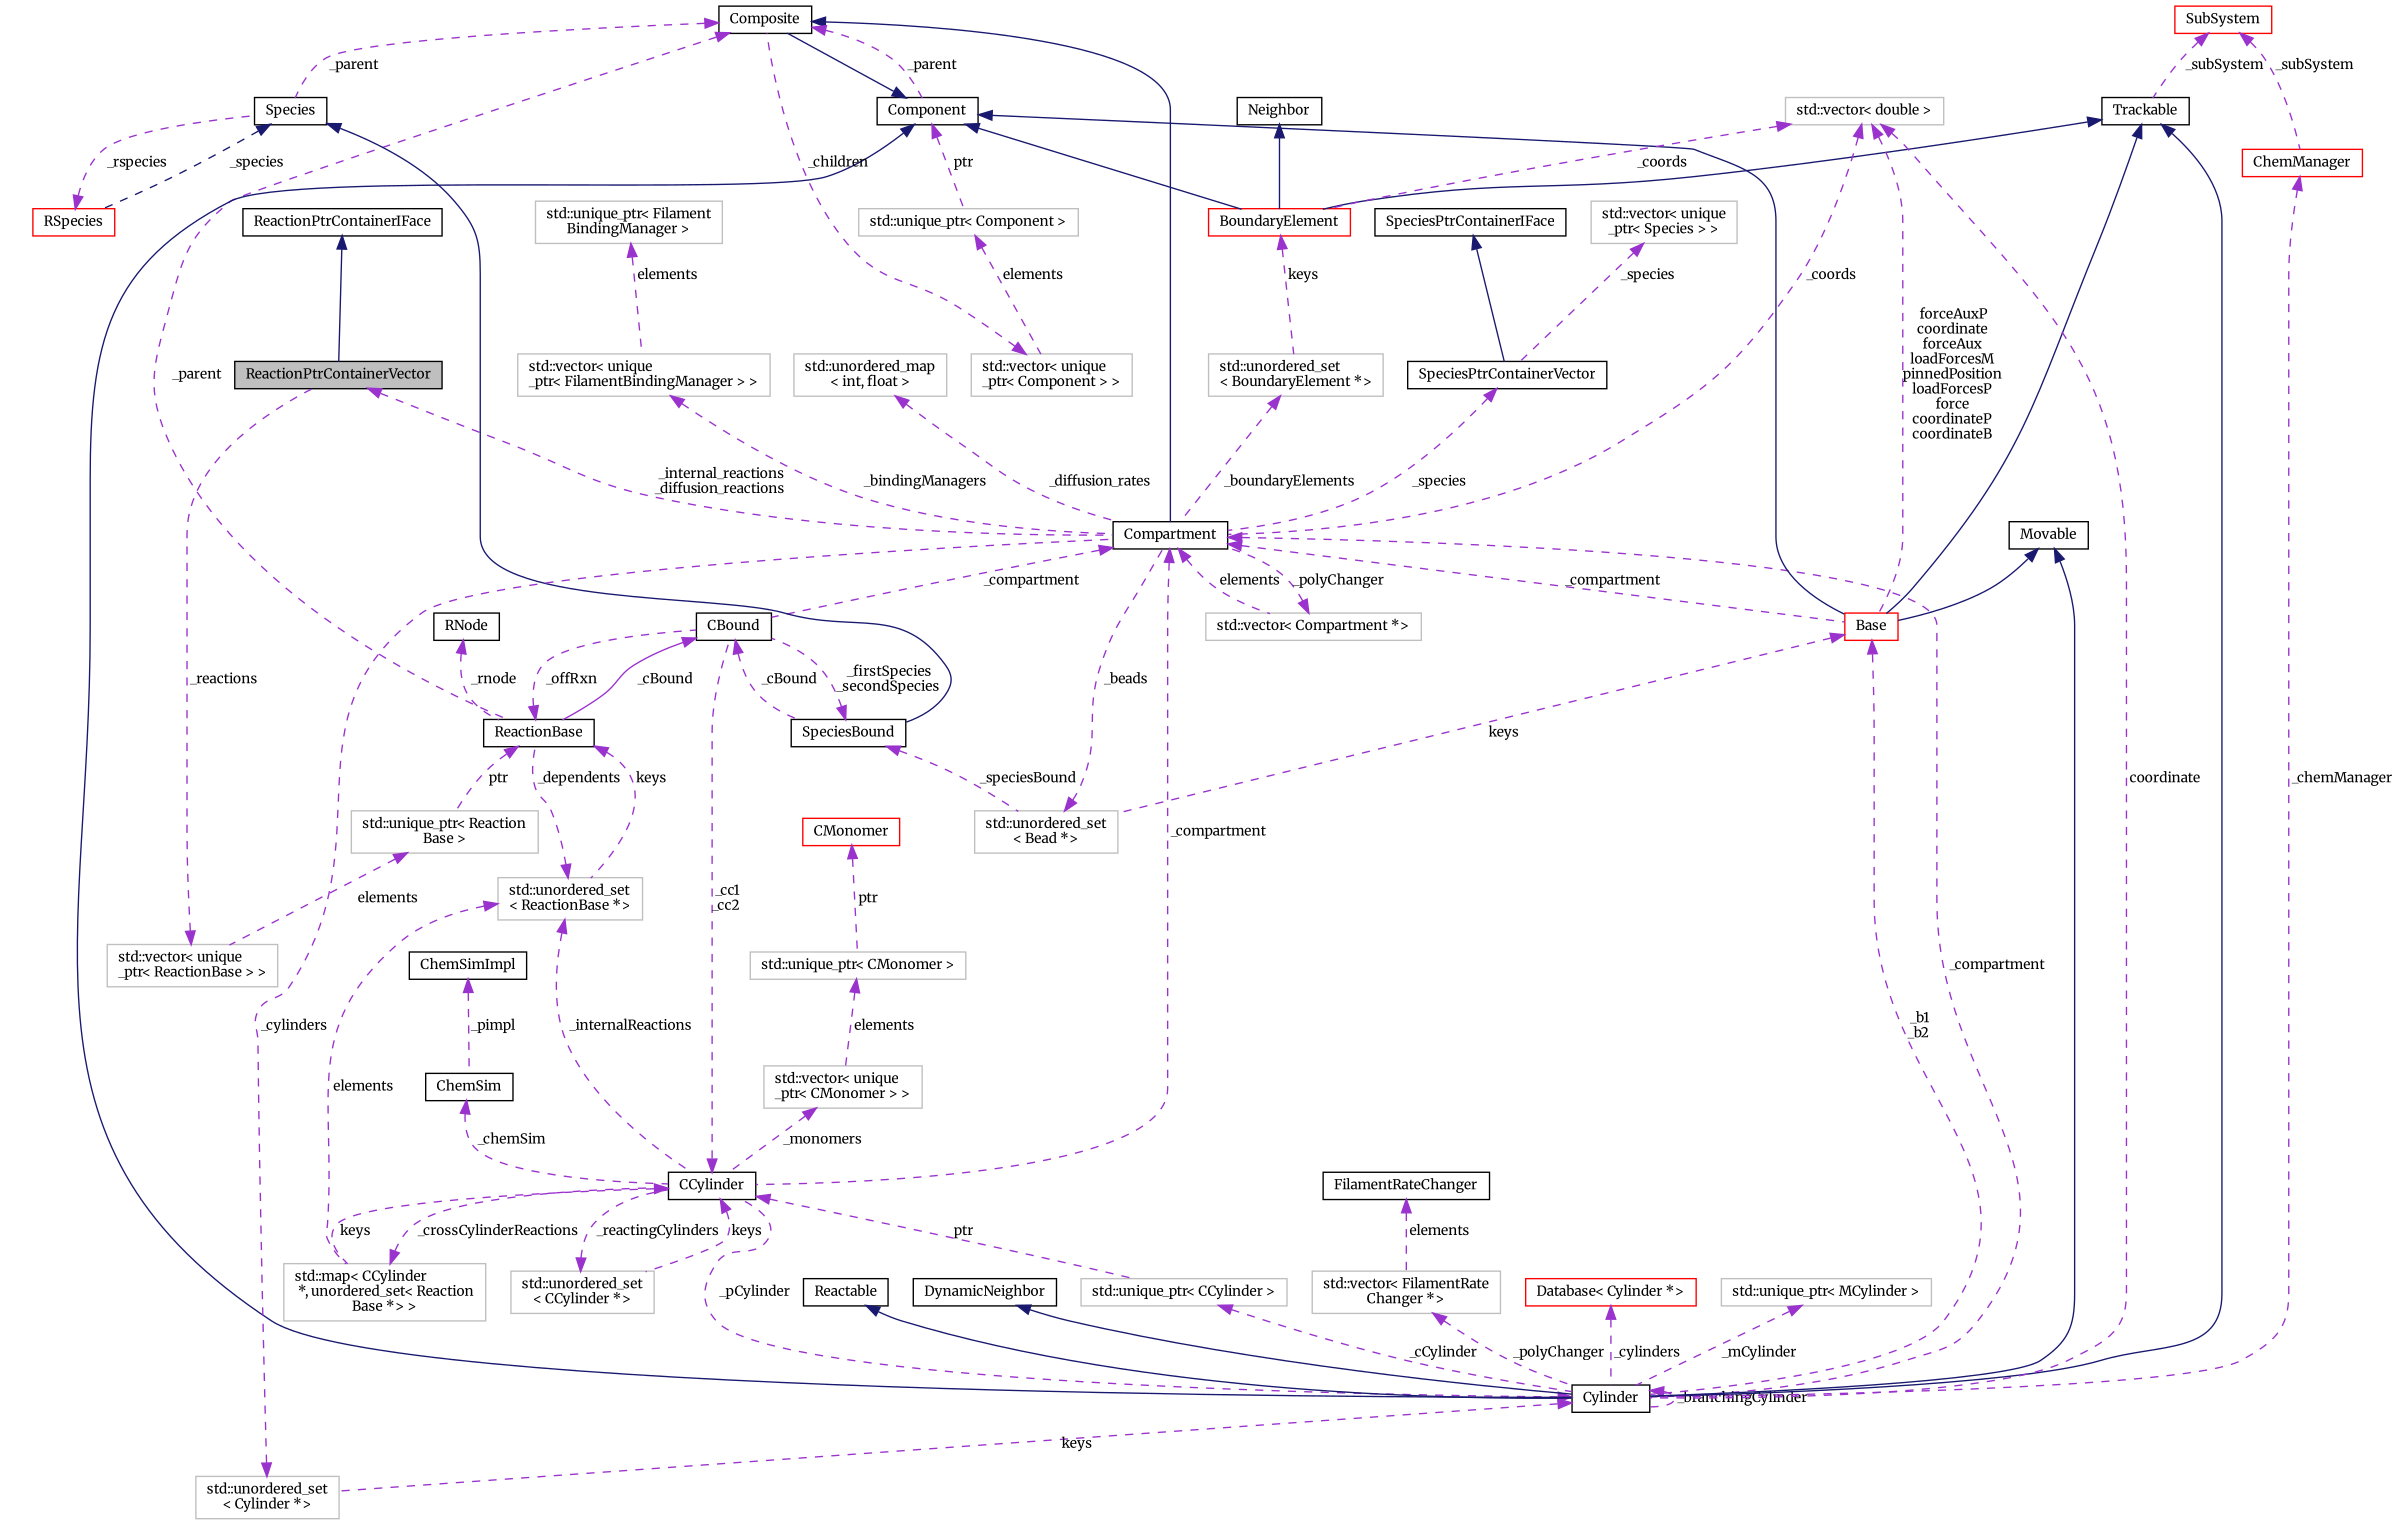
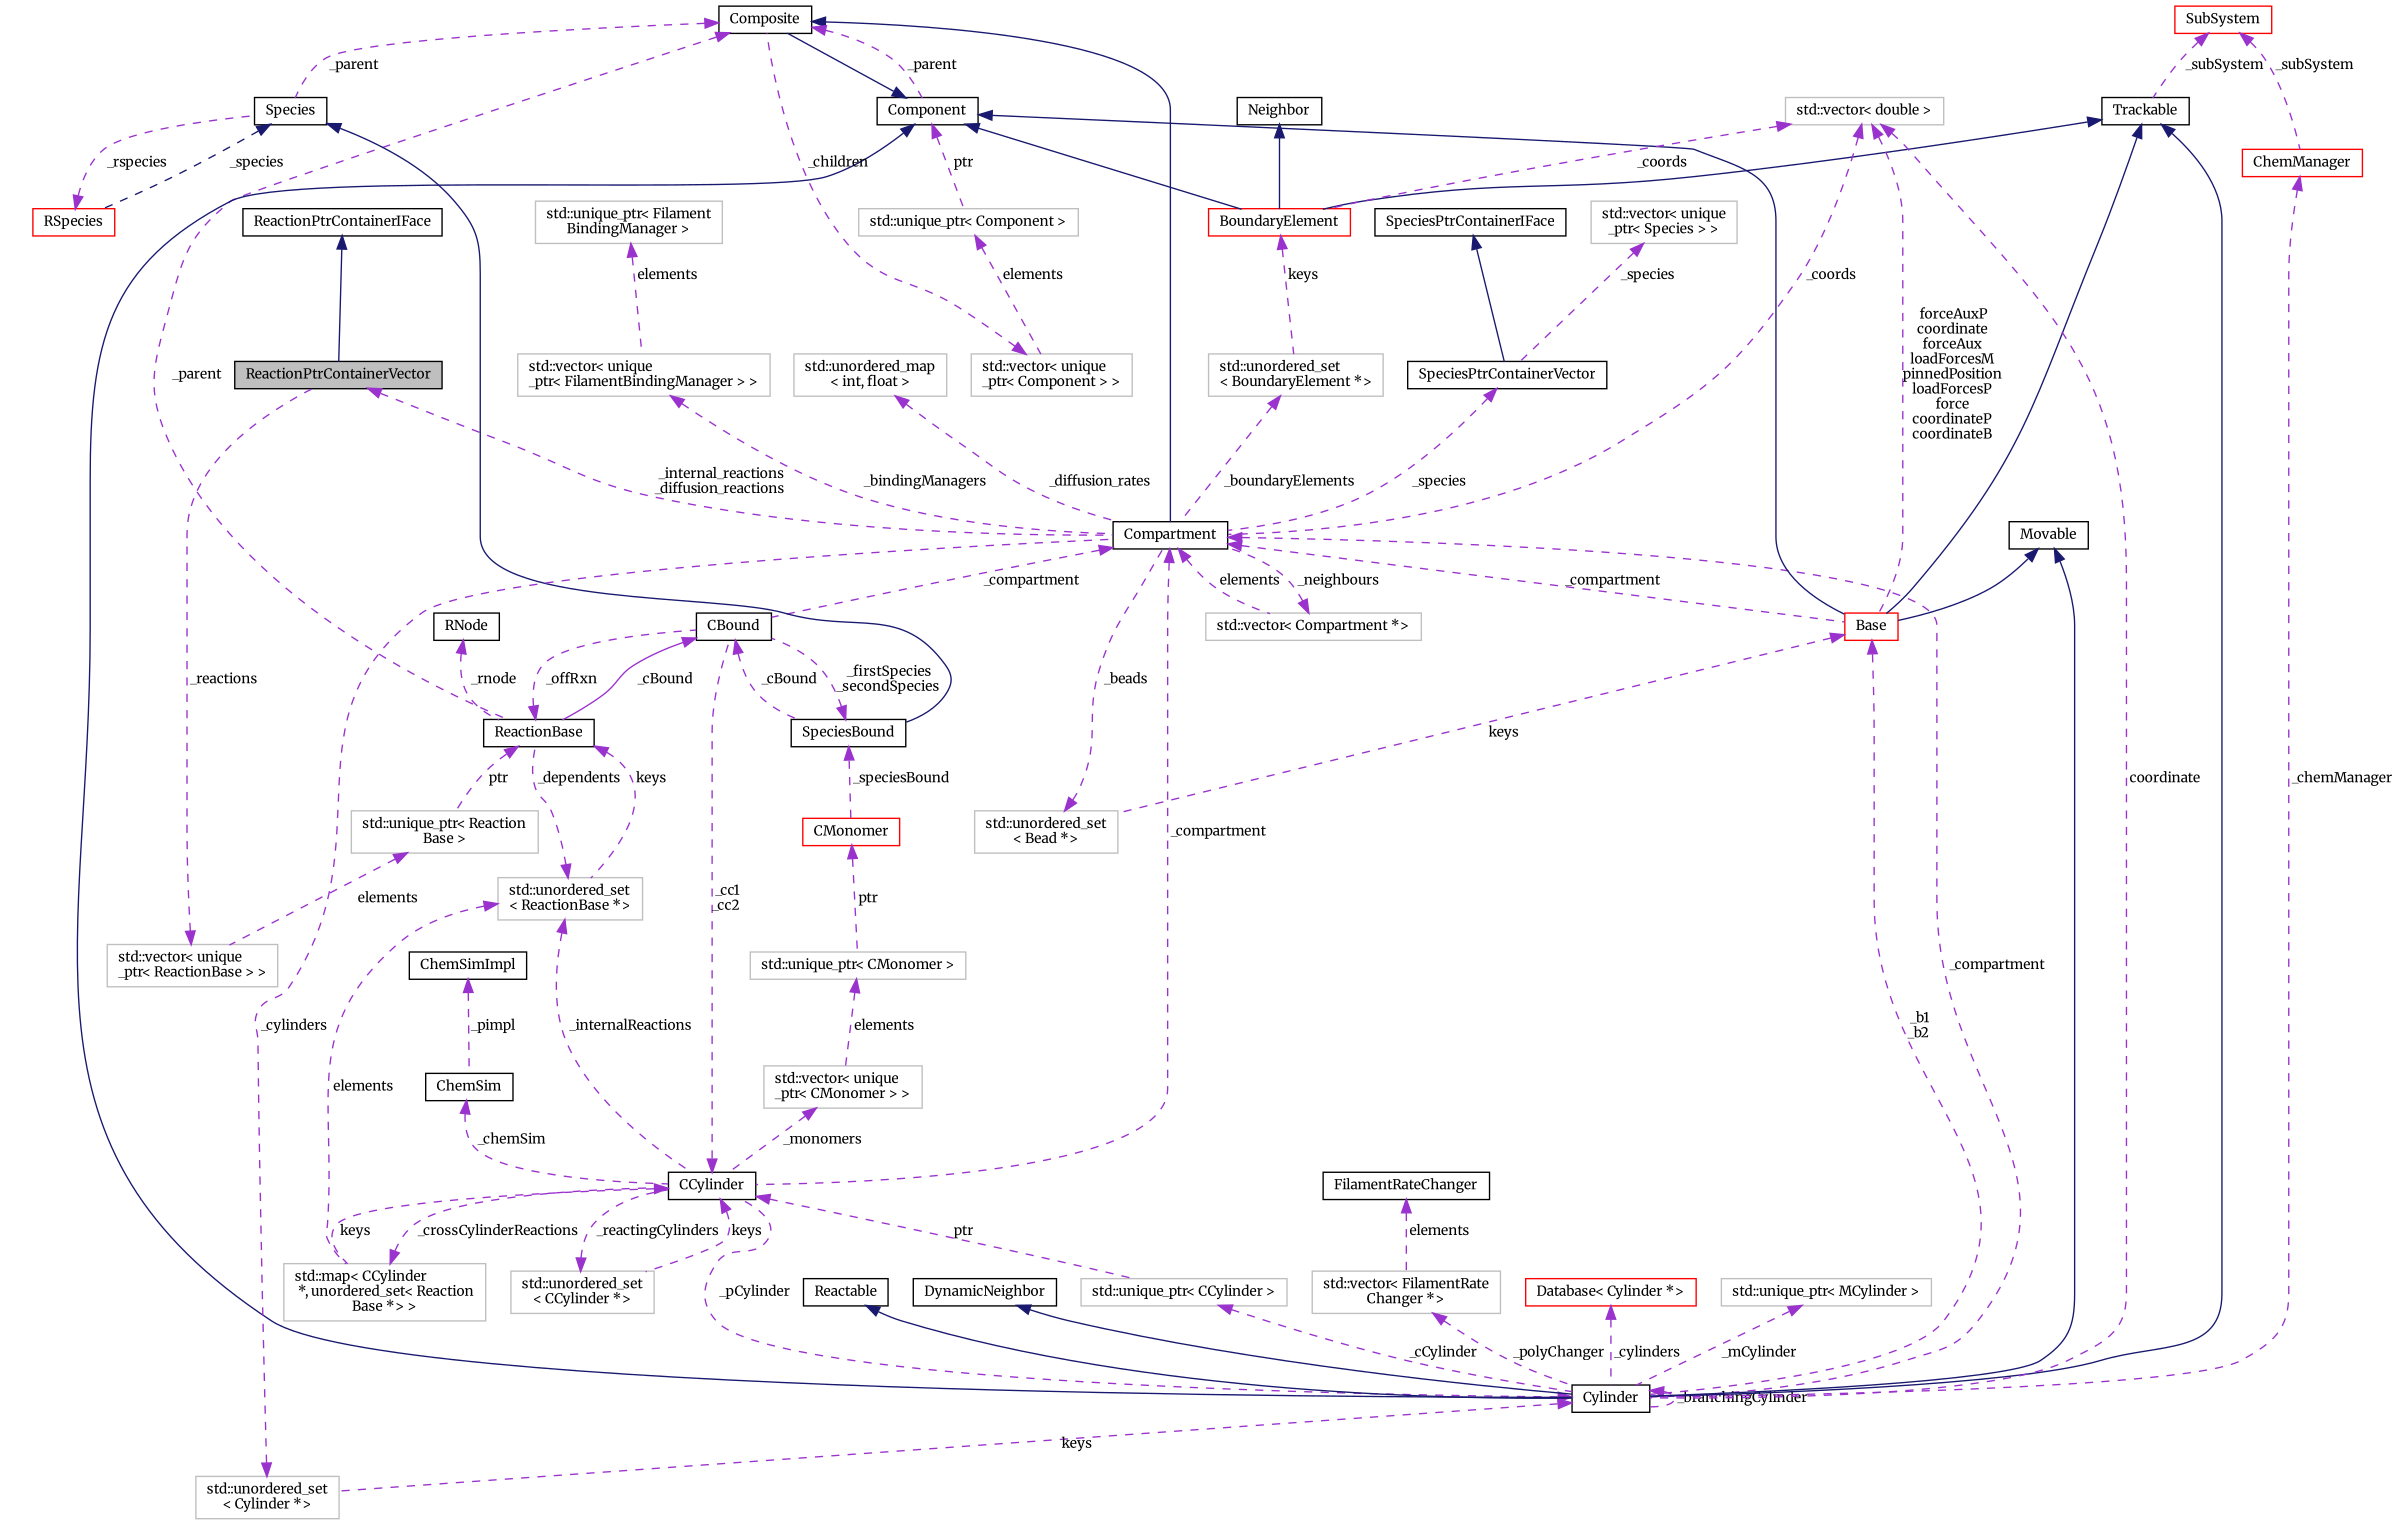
edge "Compartment" -> "std::vector< Compartment *>": label " _polyChanger" -> " _neighbours"
edge "std::unordered_set < Bead *>" -> "SpeciesBound": now "CMonomer" -> "SpeciesBound"
